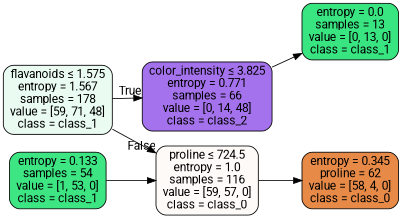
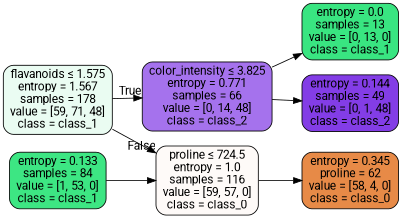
node "entropy = 0.144": added
node "entropy = 0.133": text "samples = 54" -> "samples = 84"
